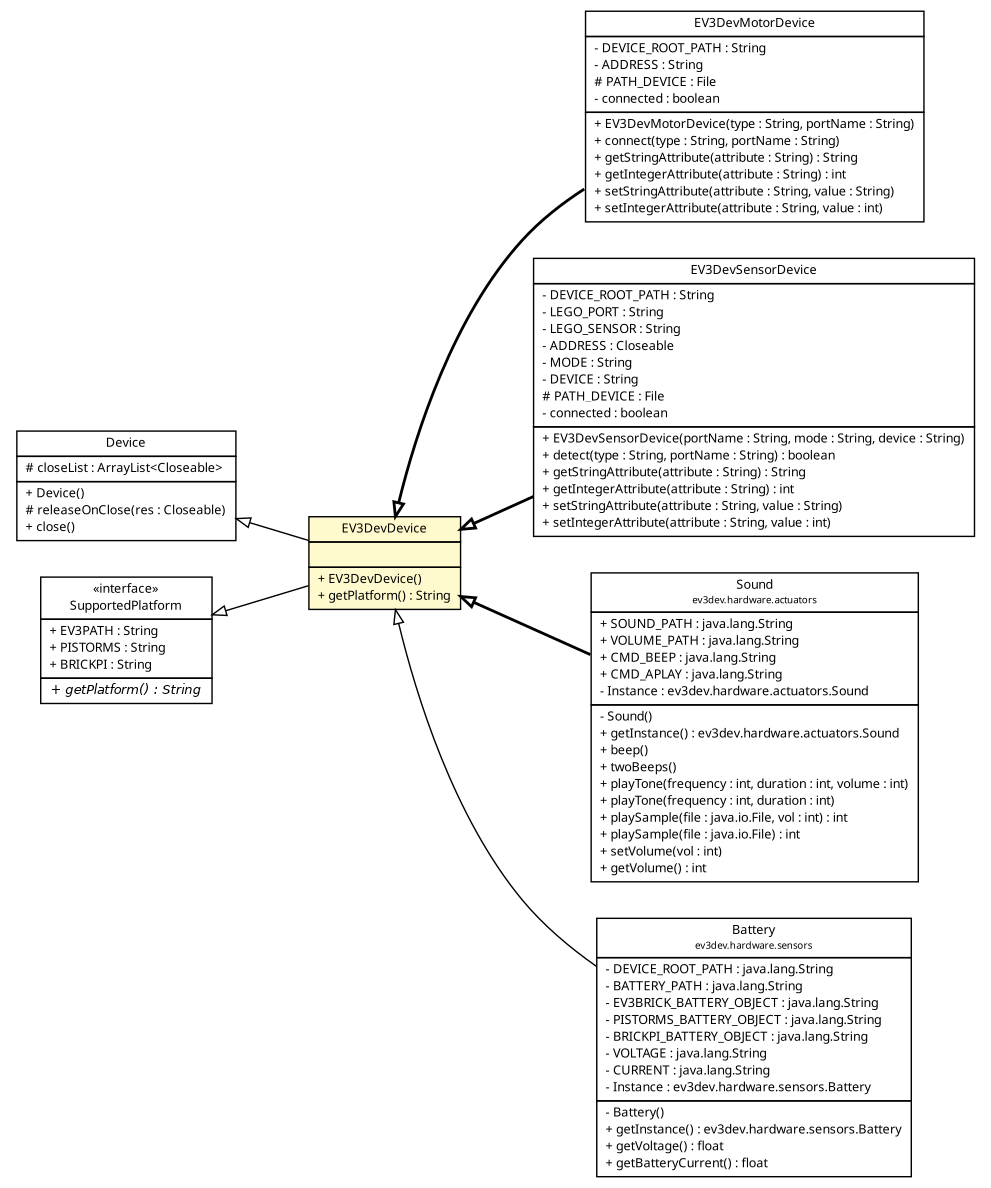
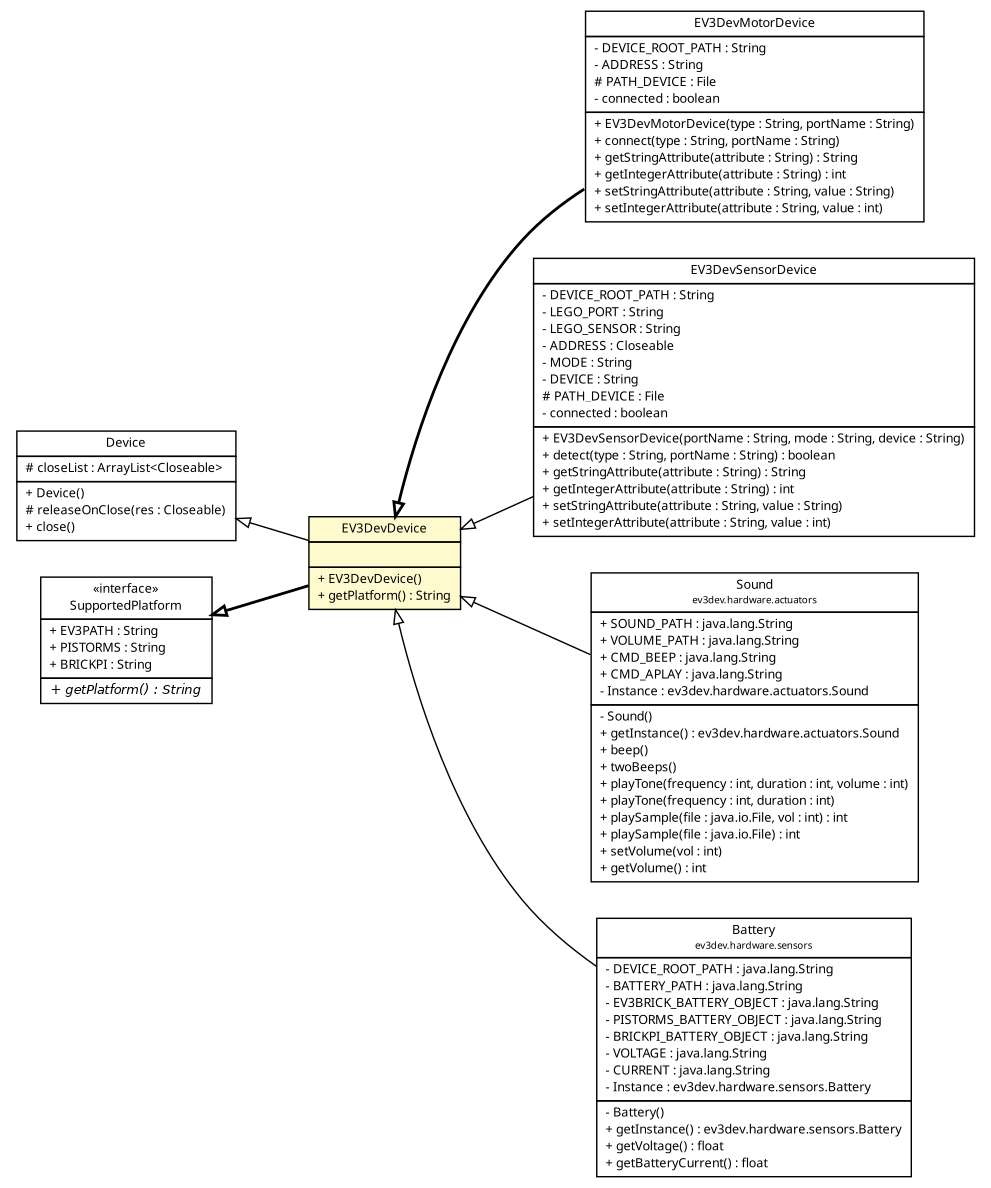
edge "EV3DevSensorDevice" -> "EV3DevDevice": style bold -> solid
edge "EV3DevDevice" -> "SupportedPlatform": style solid -> bold
edge "Sound" -> "EV3DevDevice": style bold -> solid
